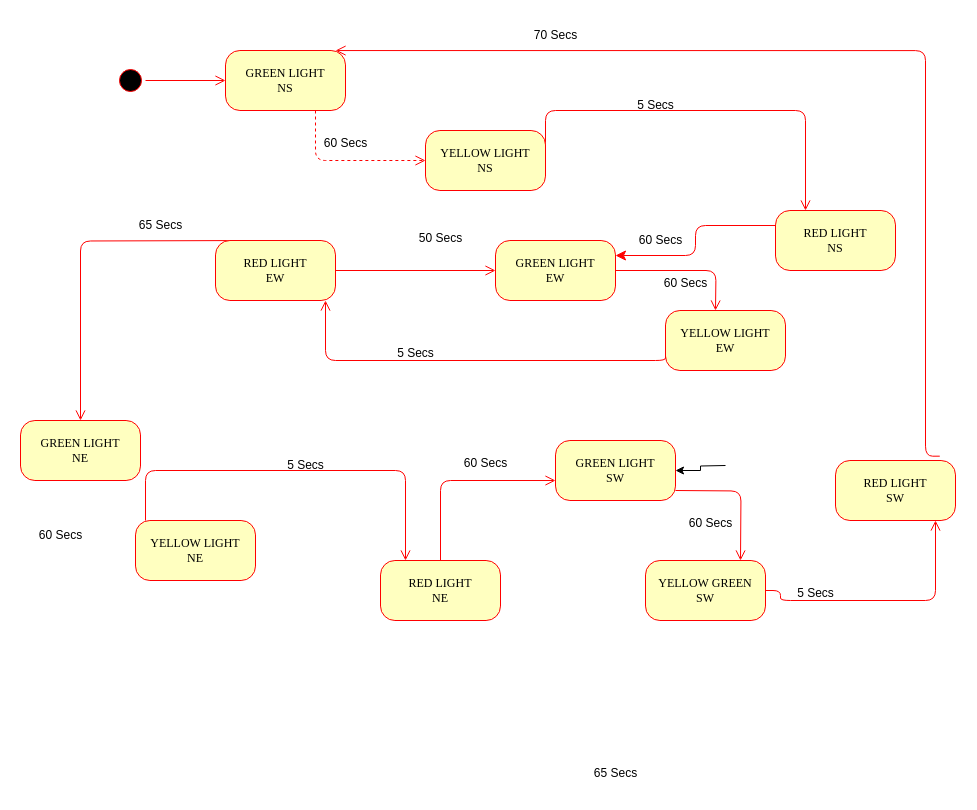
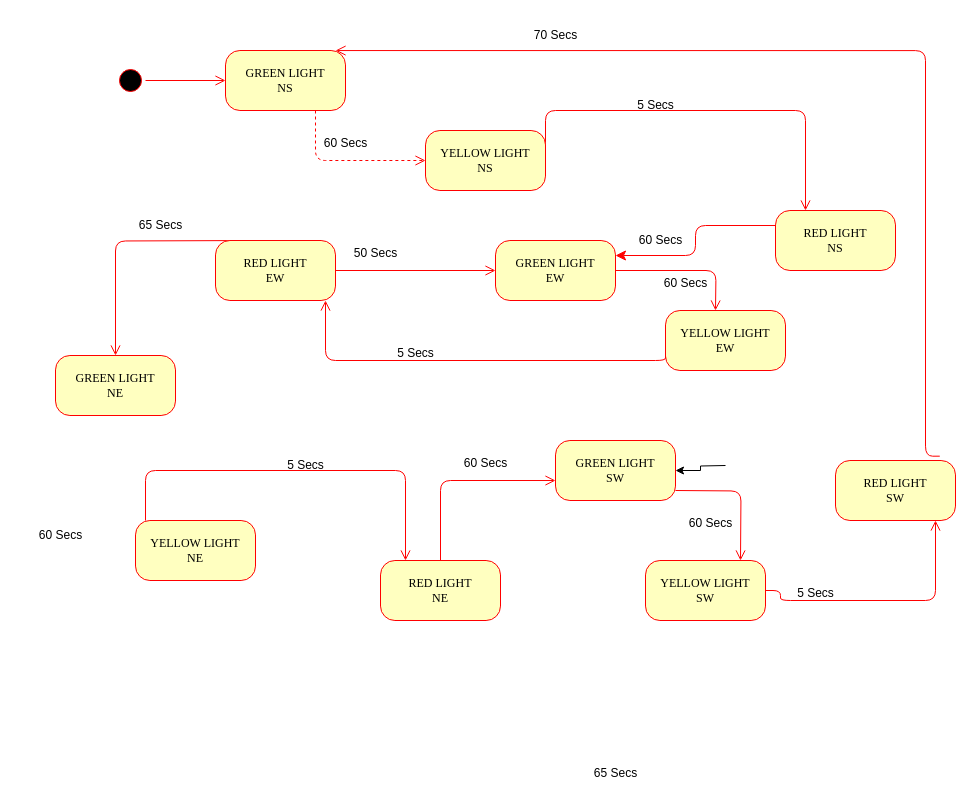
node "50 Secs": moved (441, 239) -> (376, 254)
node "GREEN LIGHT NE": moved (81, 451) -> (116, 386)
node "YELLOW GREEN SW": label "YELLOW GREEN SW" -> "YELLOW LIGHT SW"
